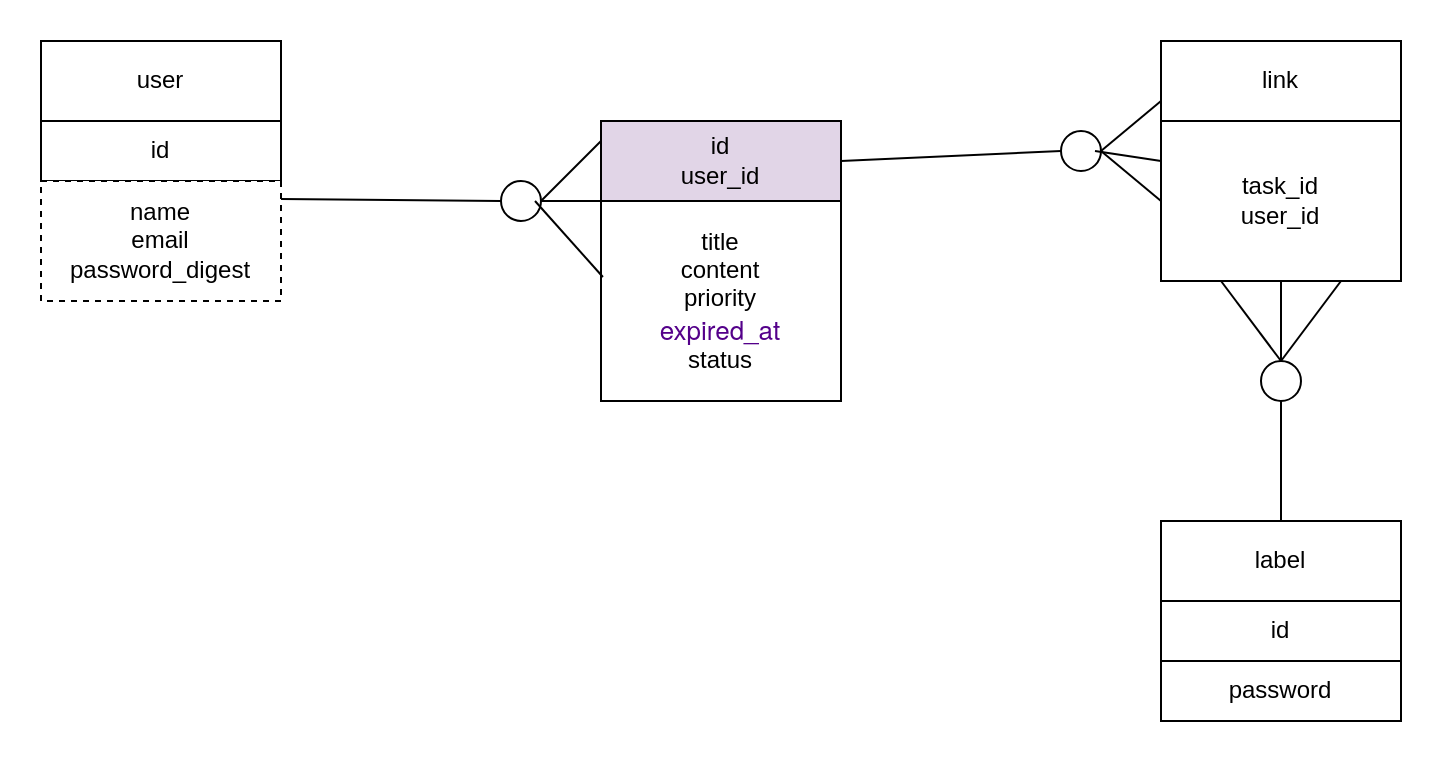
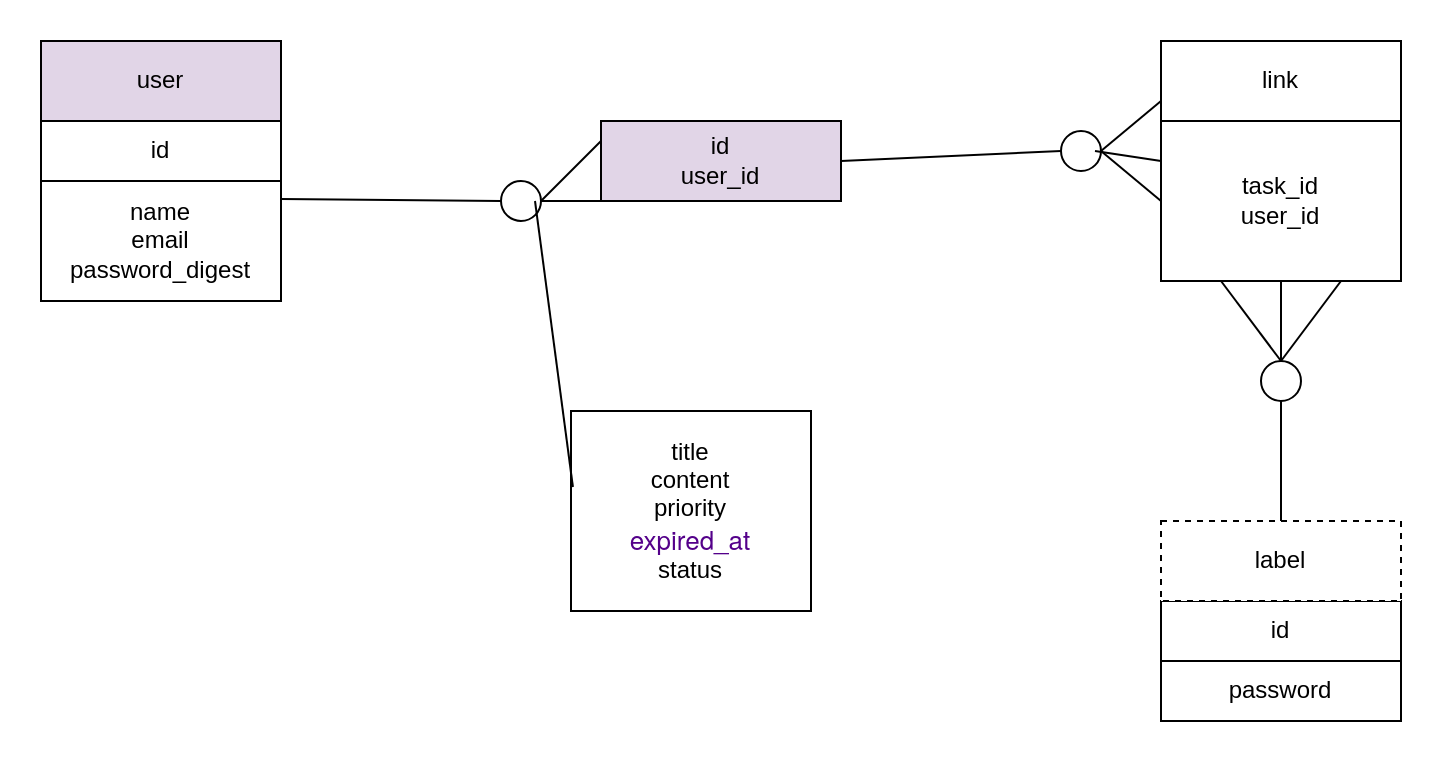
node "user": fillcolor #ffffff -> #e1d5e7
node "name email password_digest": style dashed -> solid
node "title content priority expired_at status": moved (721, 301) -> (691, 511)
node "label": style solid -> dashed
